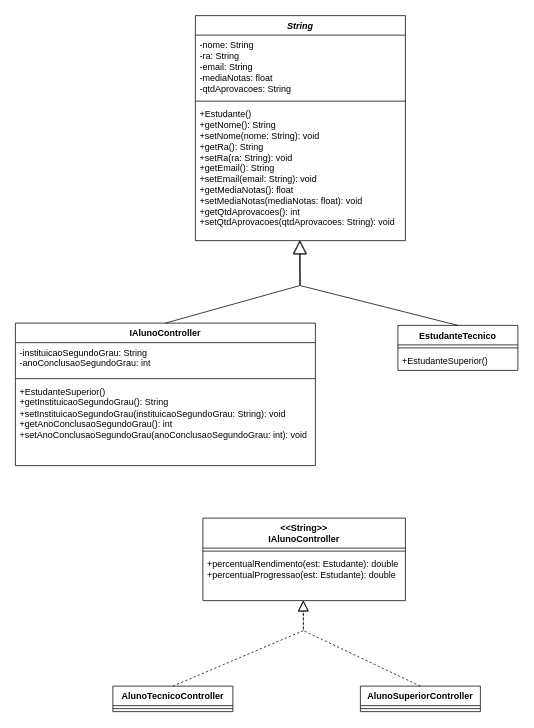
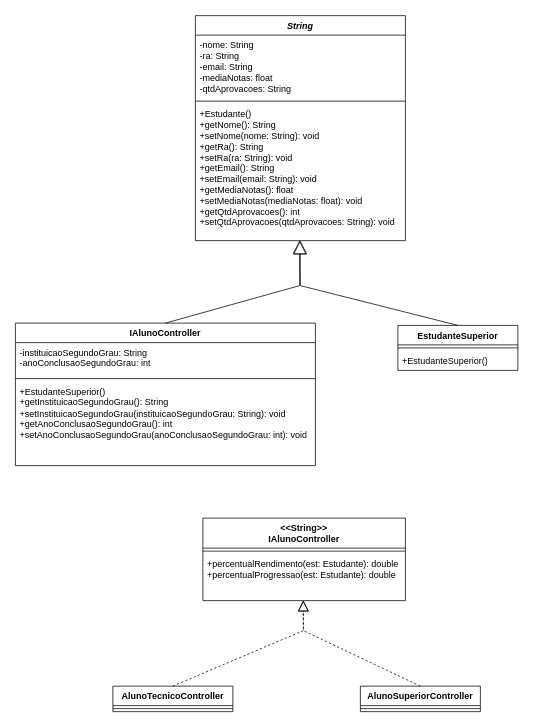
node "EstudanteTecnico": label "EstudanteTecnico" -> "EstudanteSuperior"
